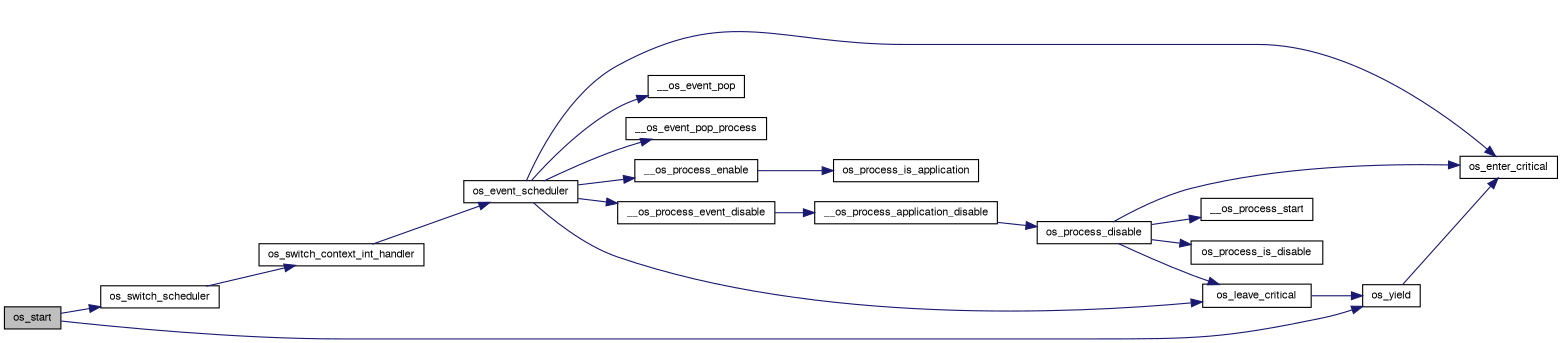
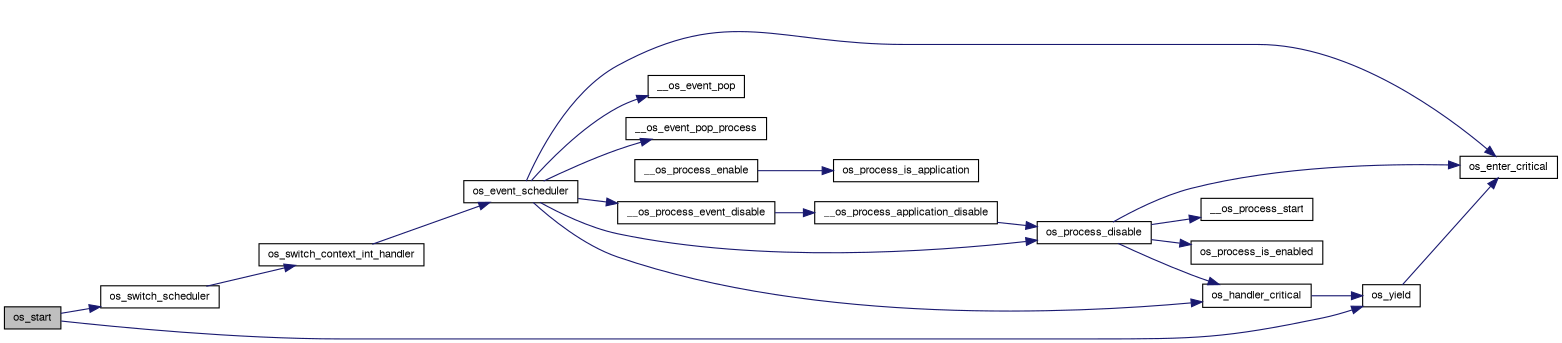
edge "os_event_scheduler" -> "__os_process_enable": now "os_event_scheduler" -> "os_process_disable"
node "os_process_is_disable": label "os_process_is_disable" -> "os_process_is_enabled"
node "os_leave_critical": label "os_leave_critical" -> "os_handler_critical"
